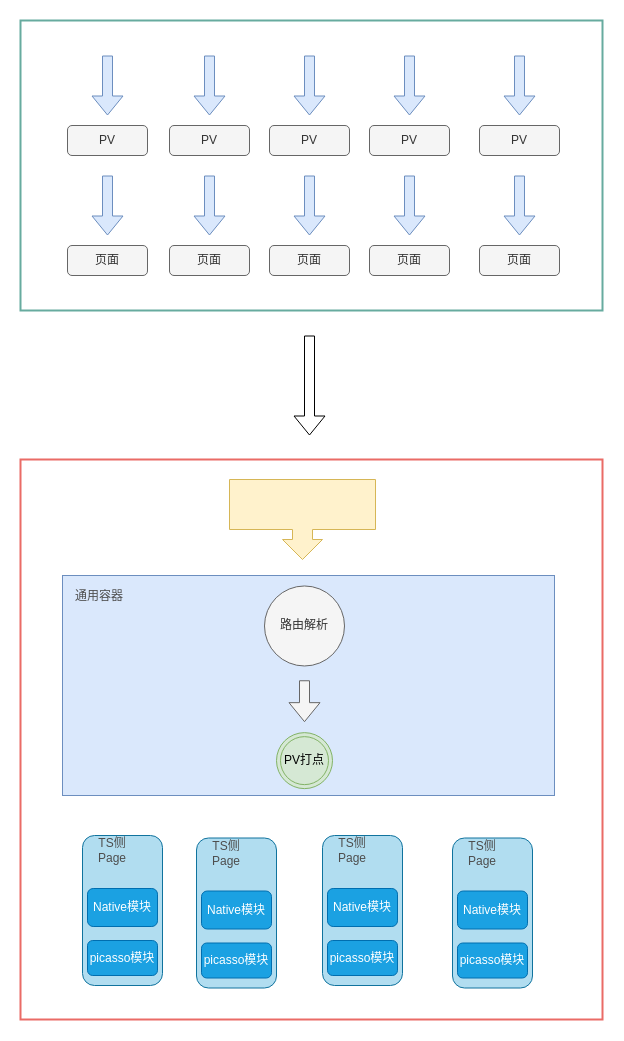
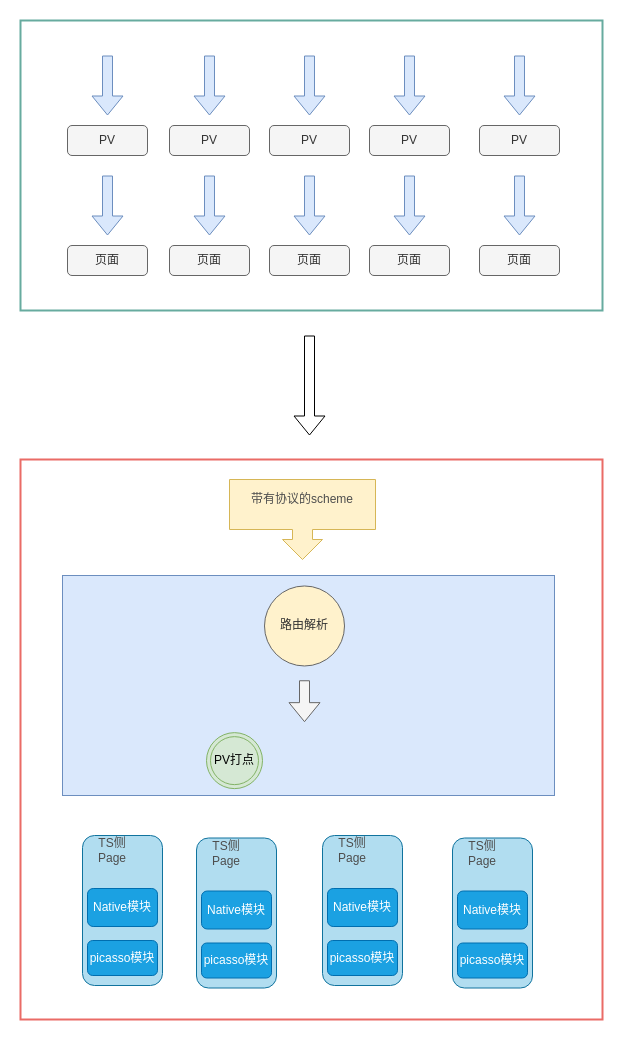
node "带有协议的scheme": added
node "通用容器": removed
node "路由解析": fillcolor #f5f5f5 -> #fff2cc
node "PV打点": moved (305, 761) -> (235, 761)
